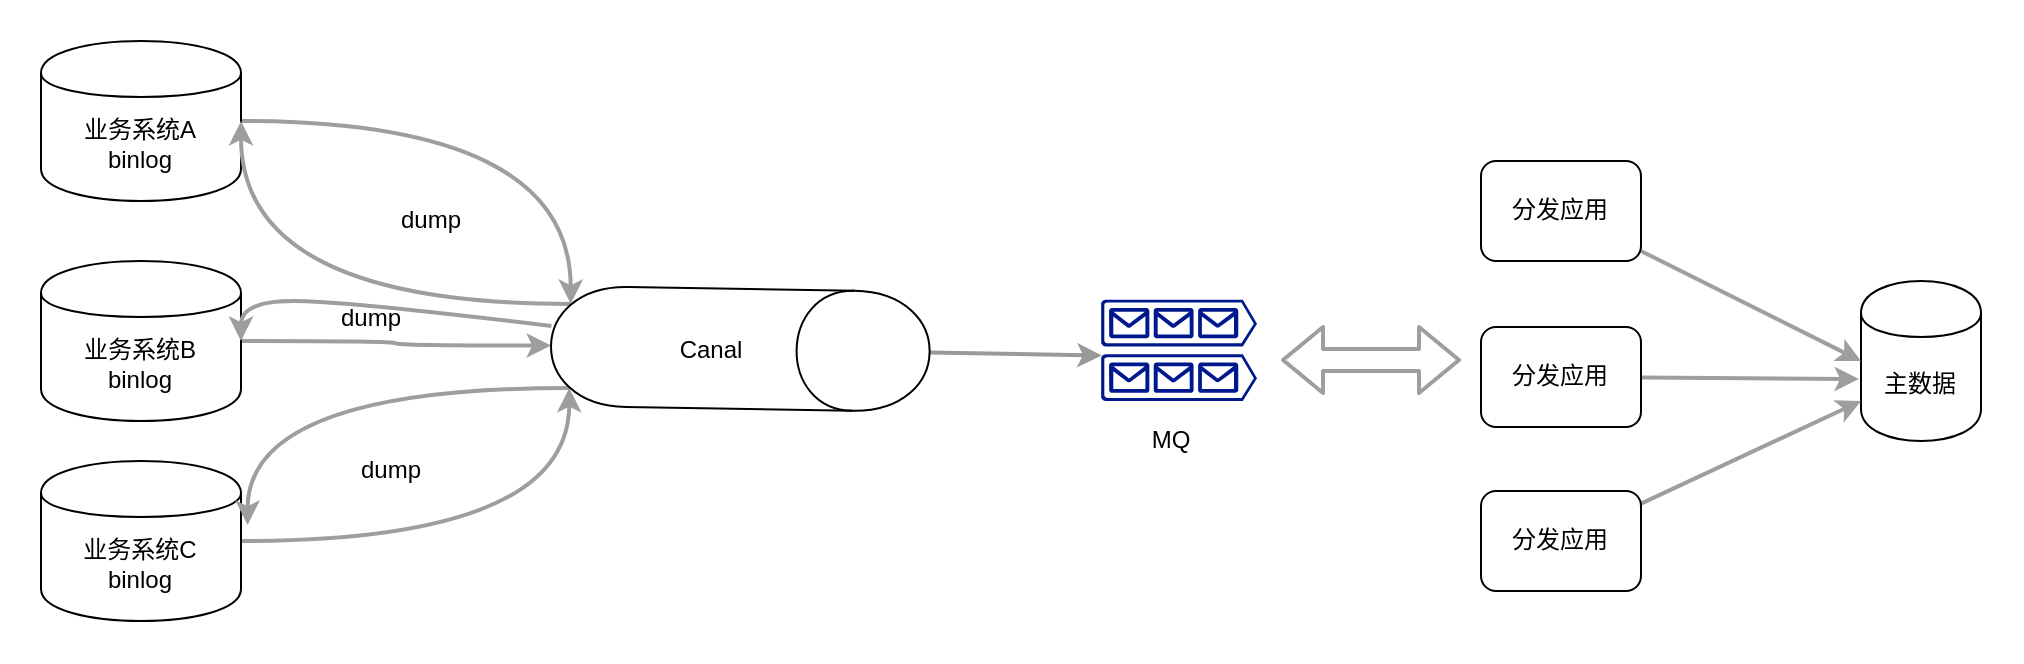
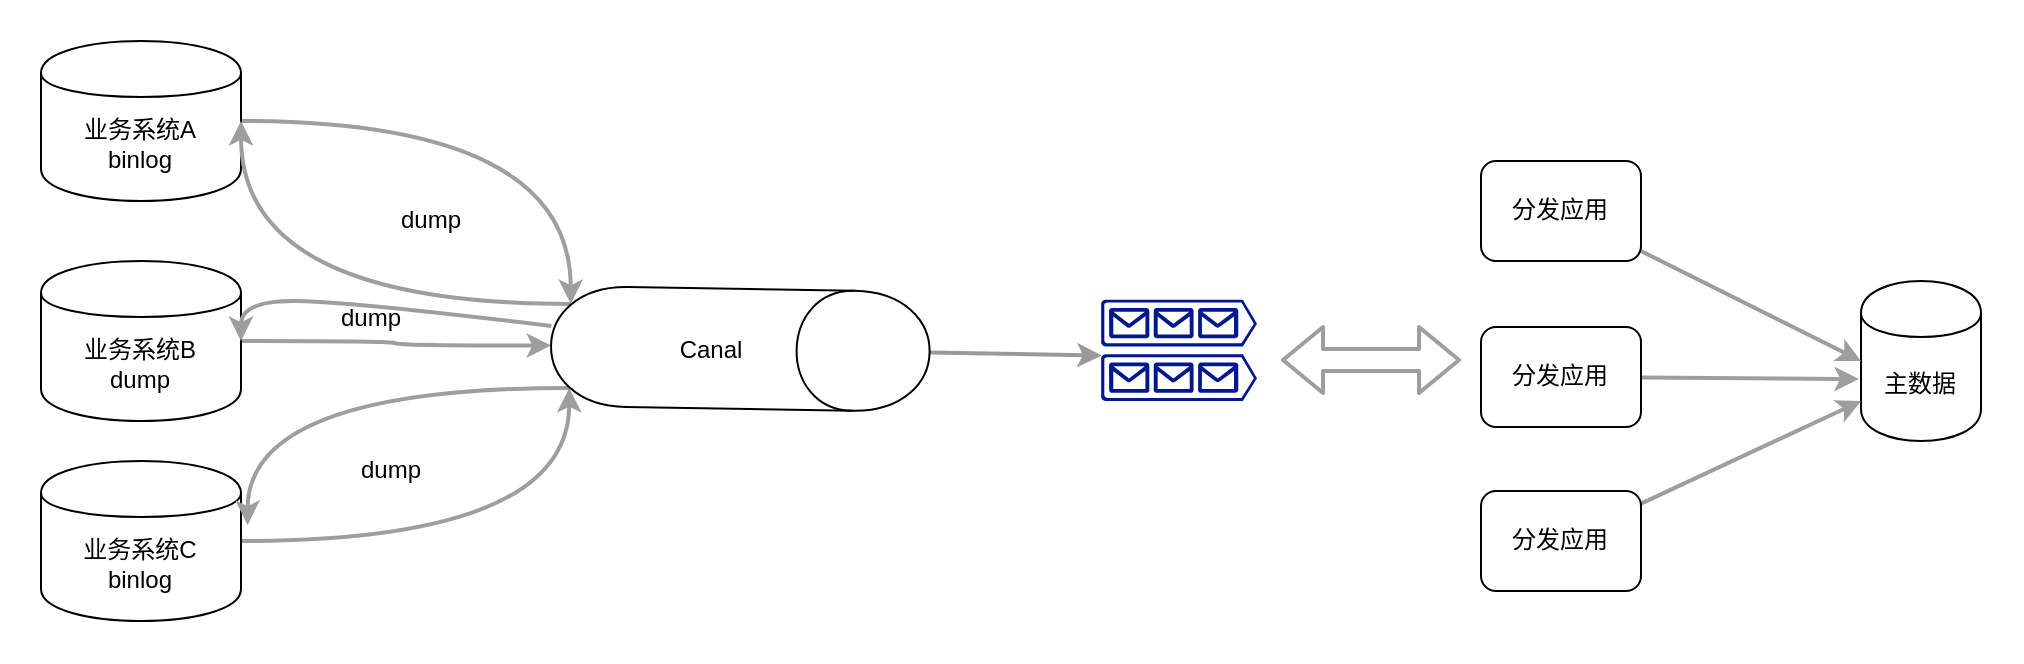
node "业务系统B binlog": label "业务系统B binlog" -> "业务系统B dump"
node "MQ": removed
